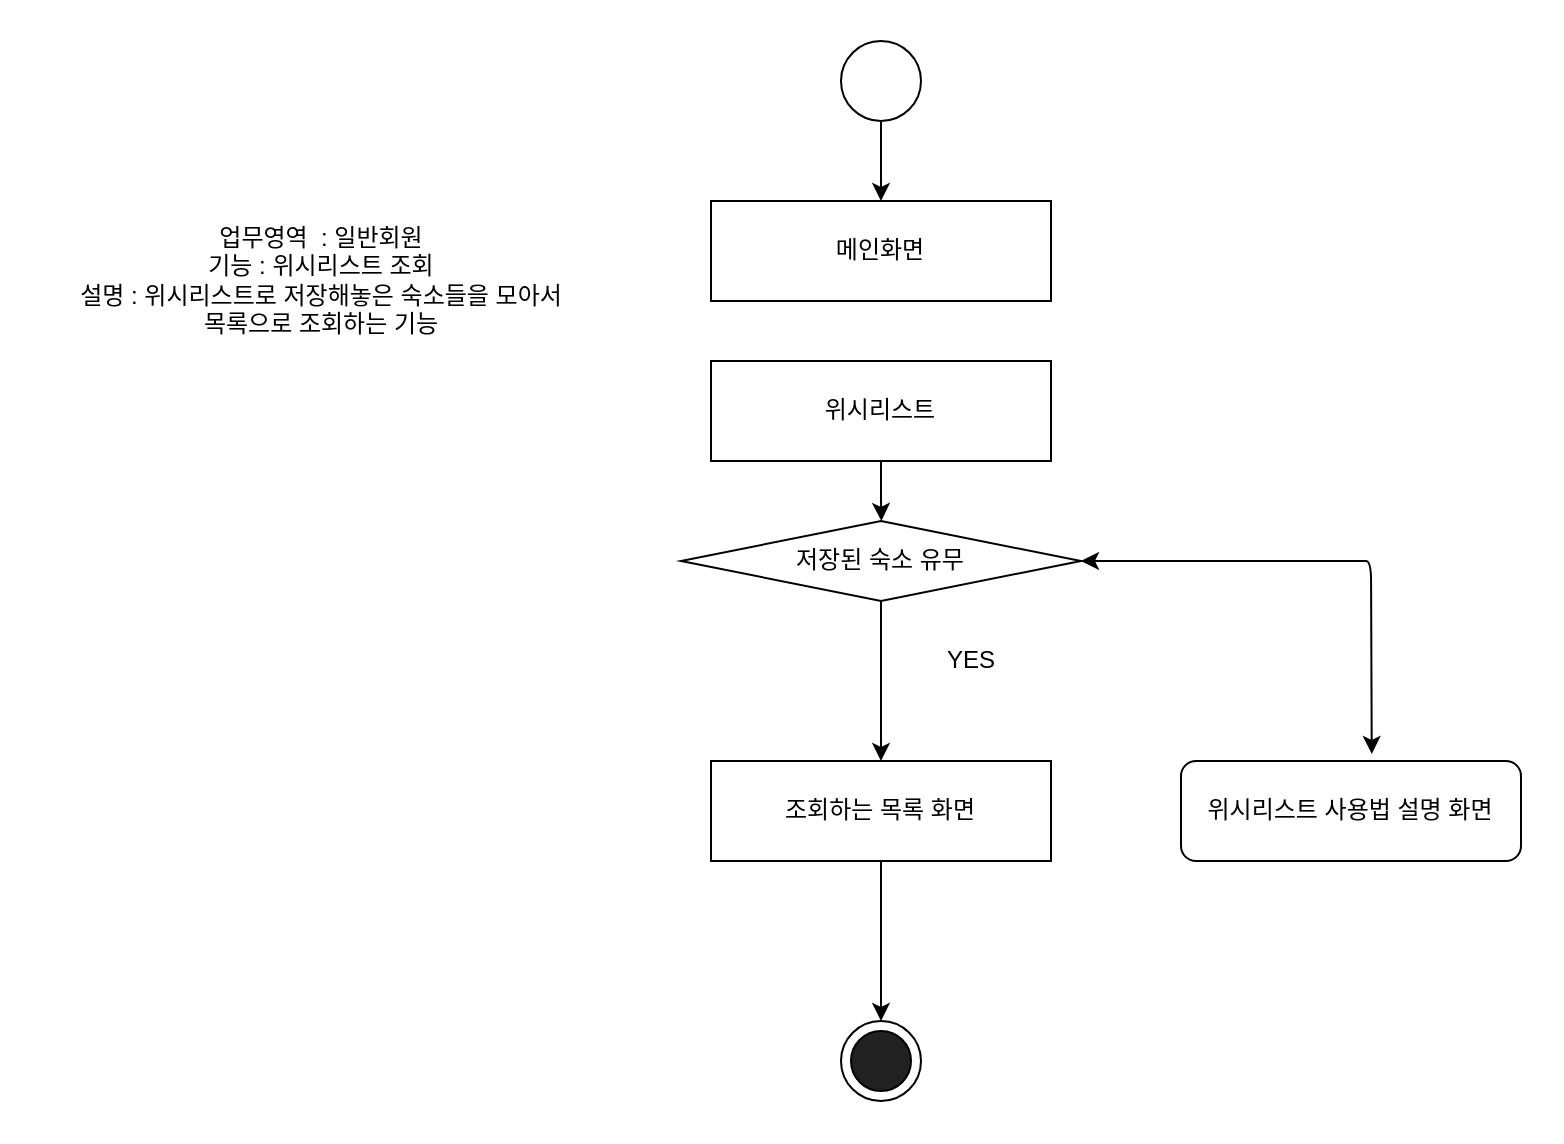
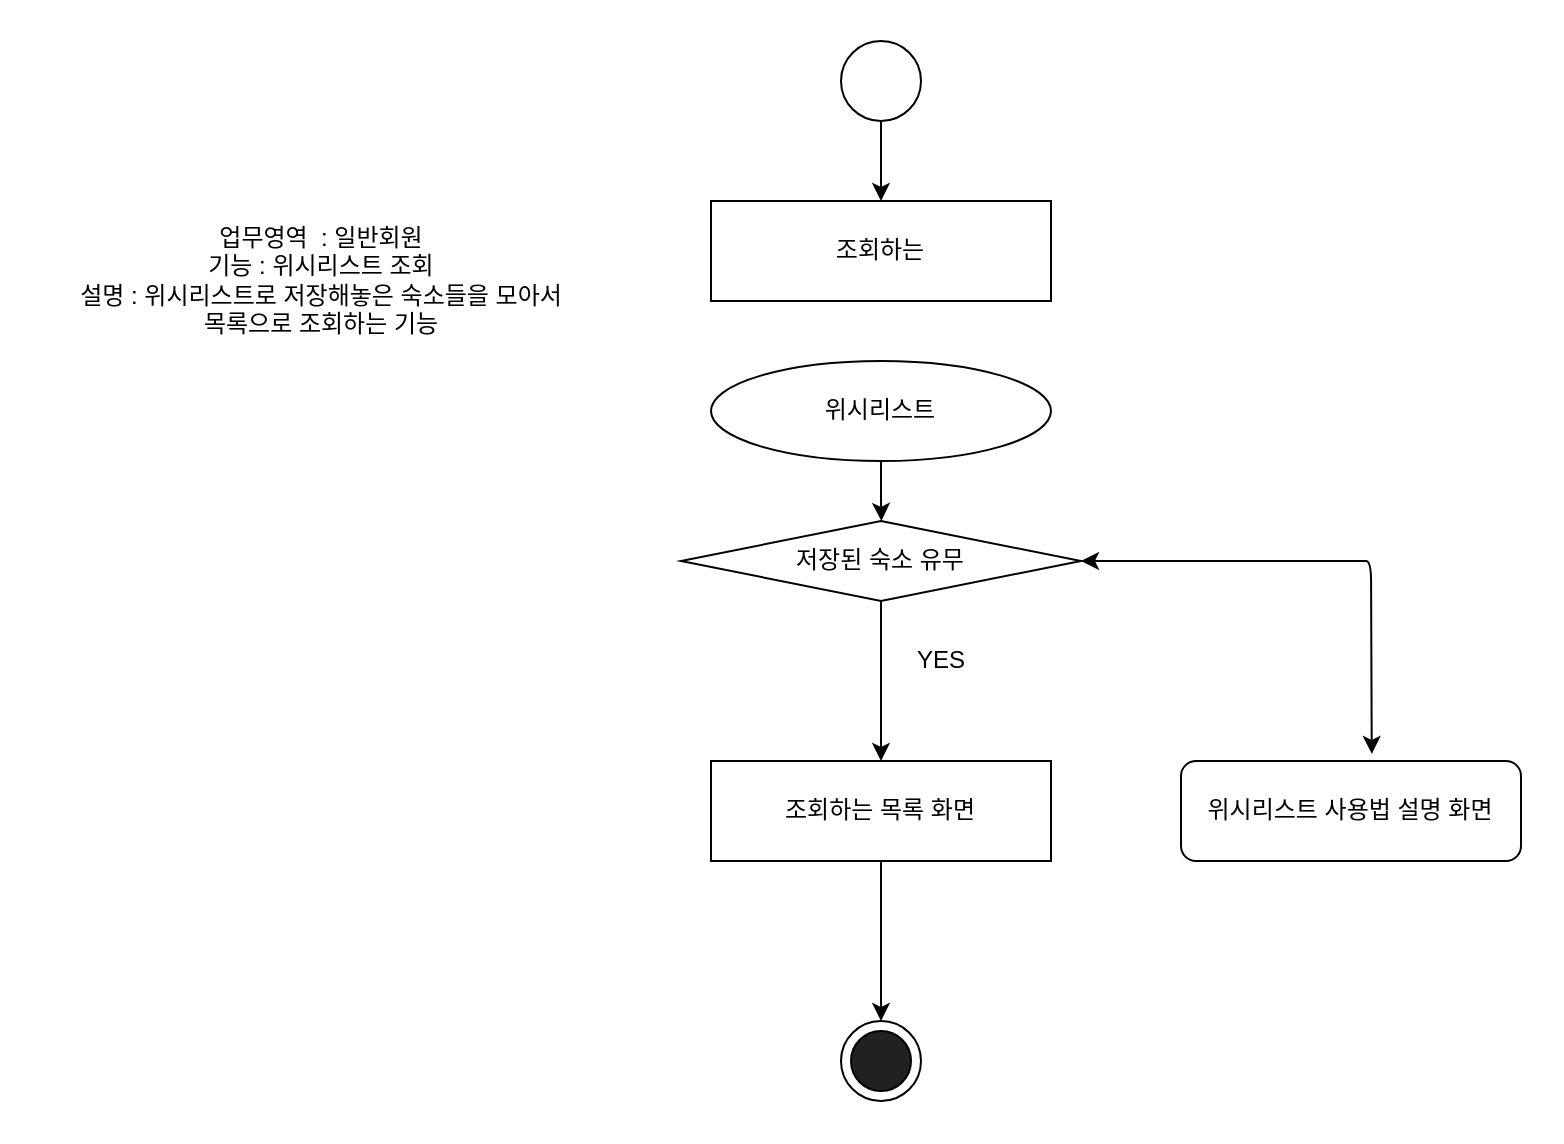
node "메인화면": label "메인화면" -> "조회하는"
node "위시리스트": shape rectangle -> ellipse
node "YES": moved (971, 661) -> (941, 661)
